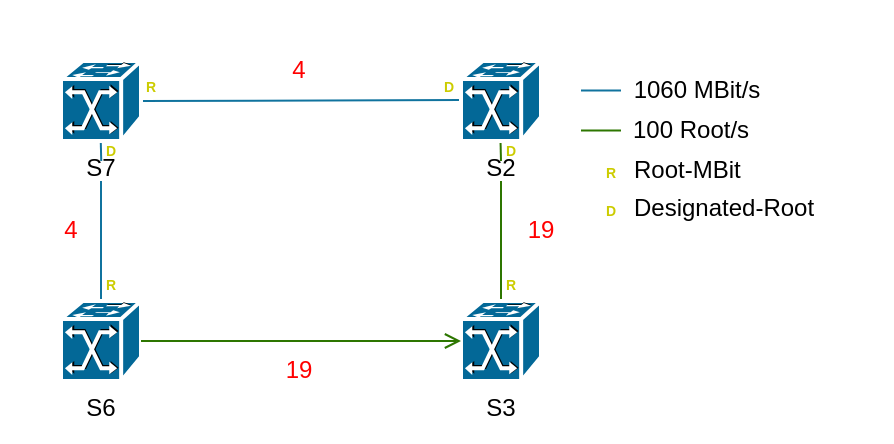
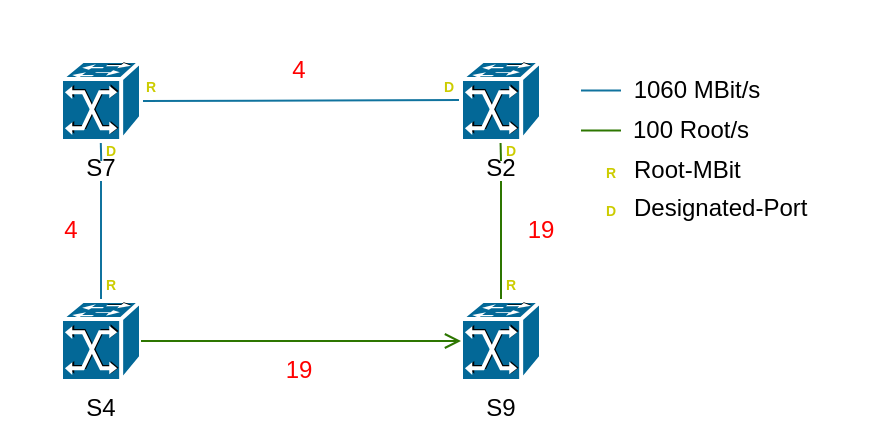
node "Designated-Root": label "Designated-Root" -> "Designated-Port"
node "S6": label "S6" -> "S4"
node "S3": label "S3" -> "S9"
